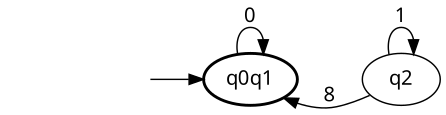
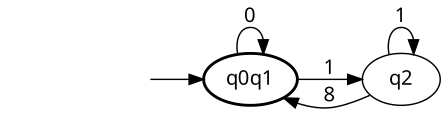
edge "q0q1" -> "q2": added, label "1"
